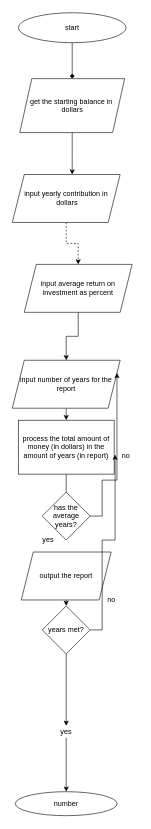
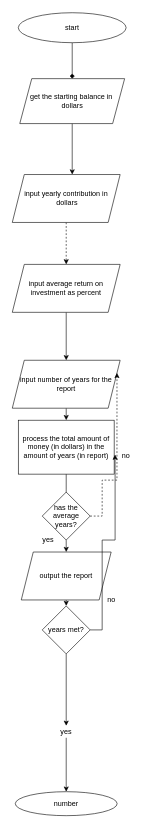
node "get the starting balance in dollars": size 105x54 -> 105x45
node "input average return on investment as percent": moved (78, 288) -> (66, 288)
edge "has the average years?" -> "input number of years for the report": style solid -> dashed
edge "has the average years?" -> "output the report": added
